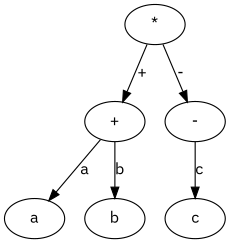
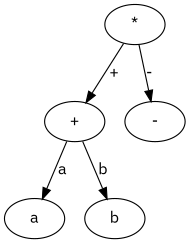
node "c": removed
